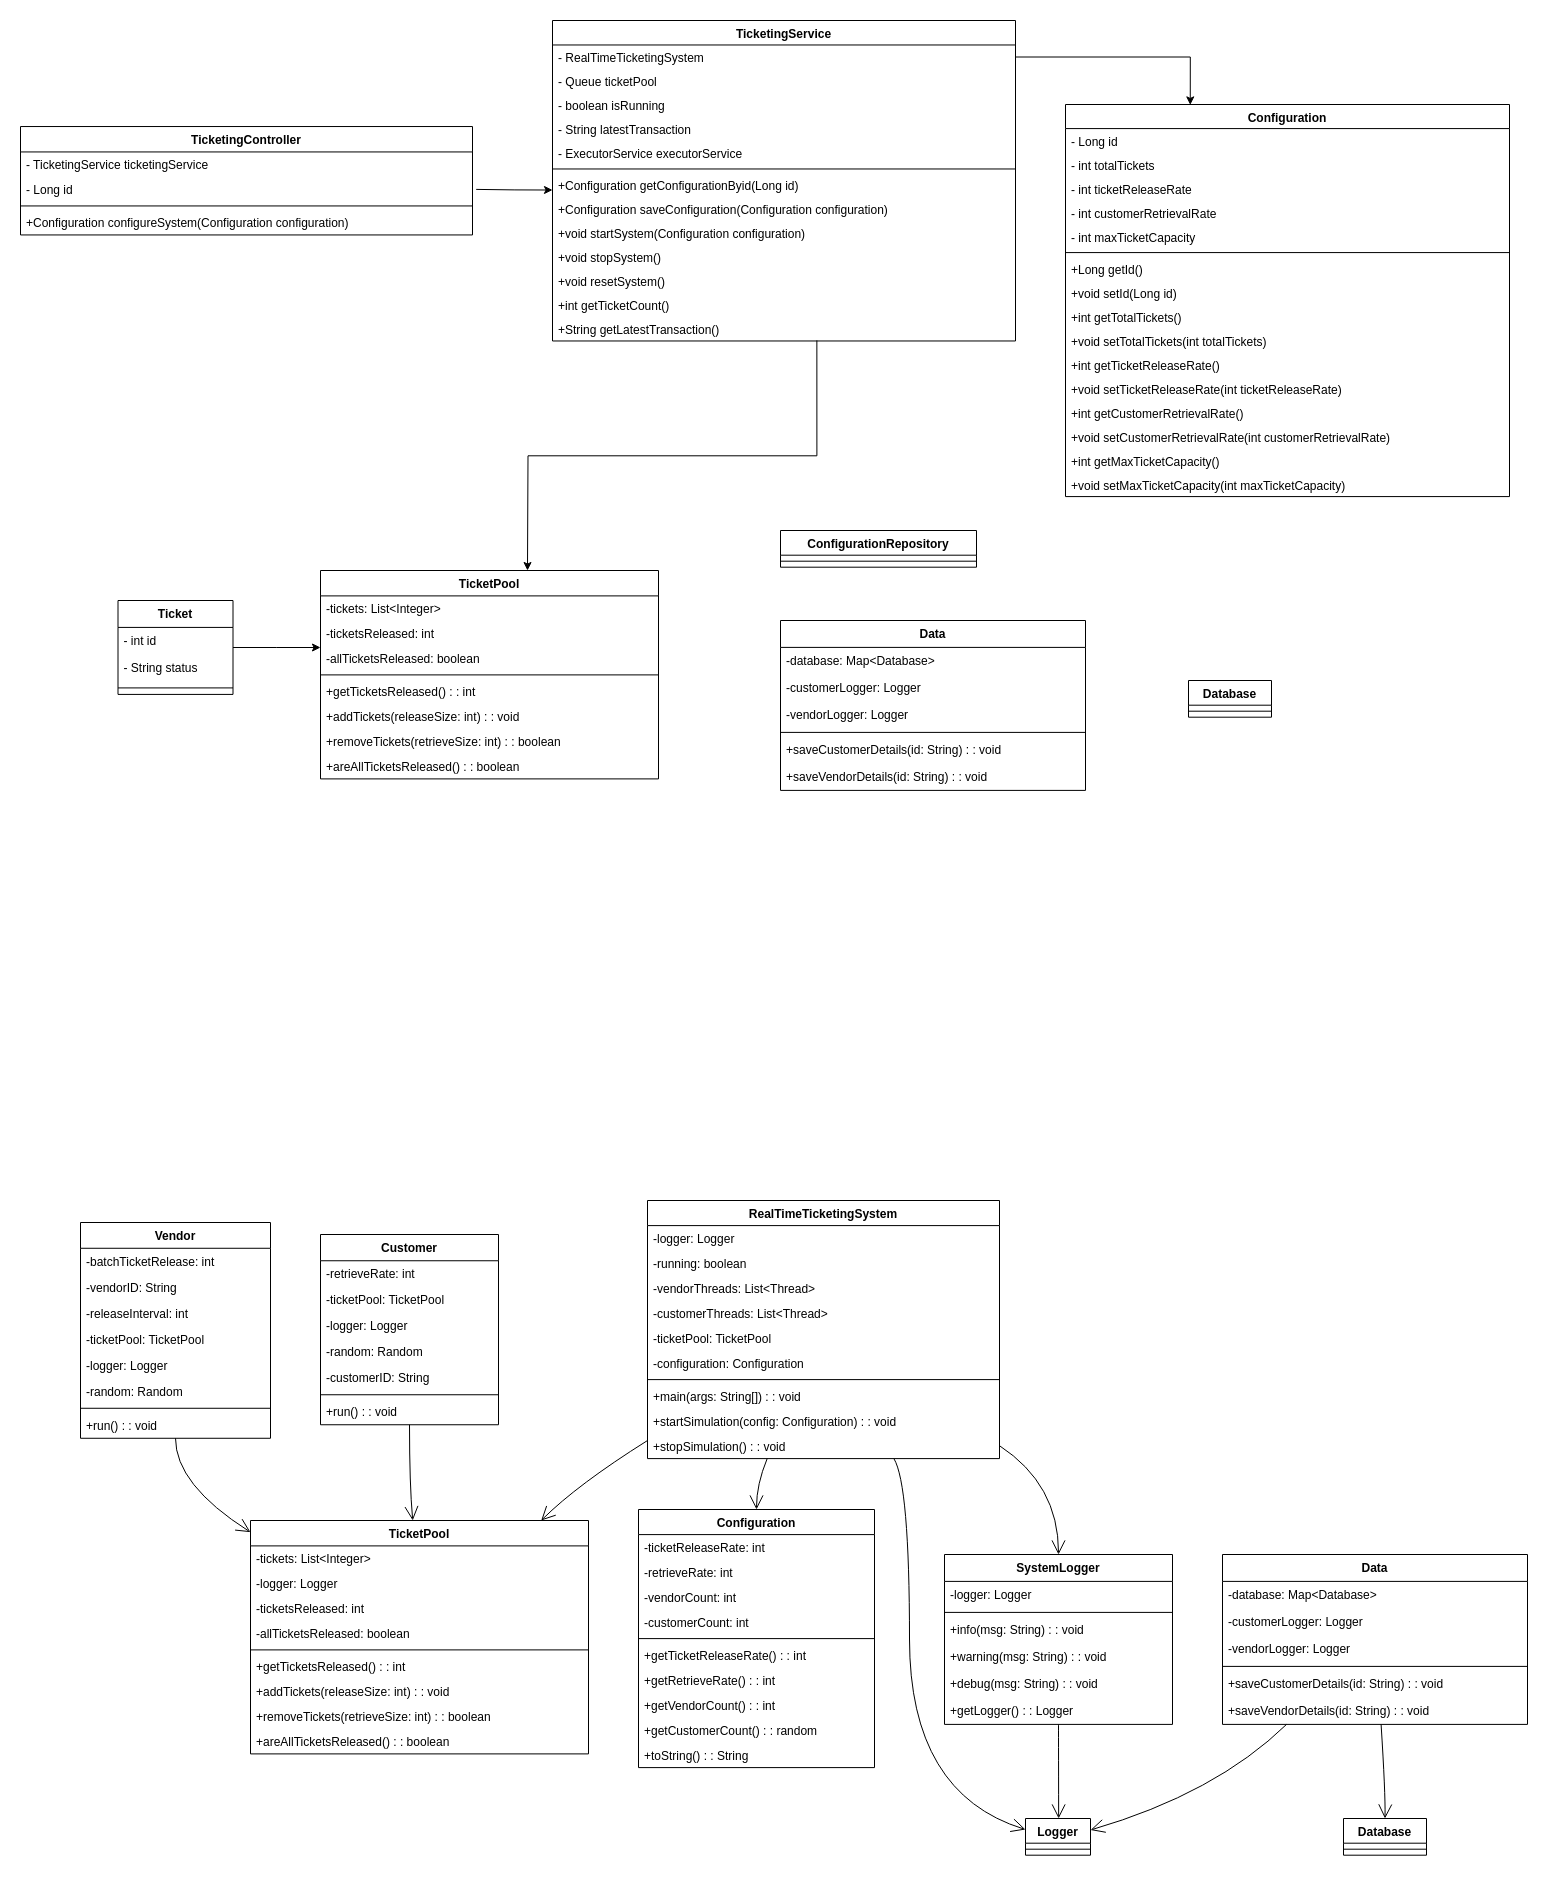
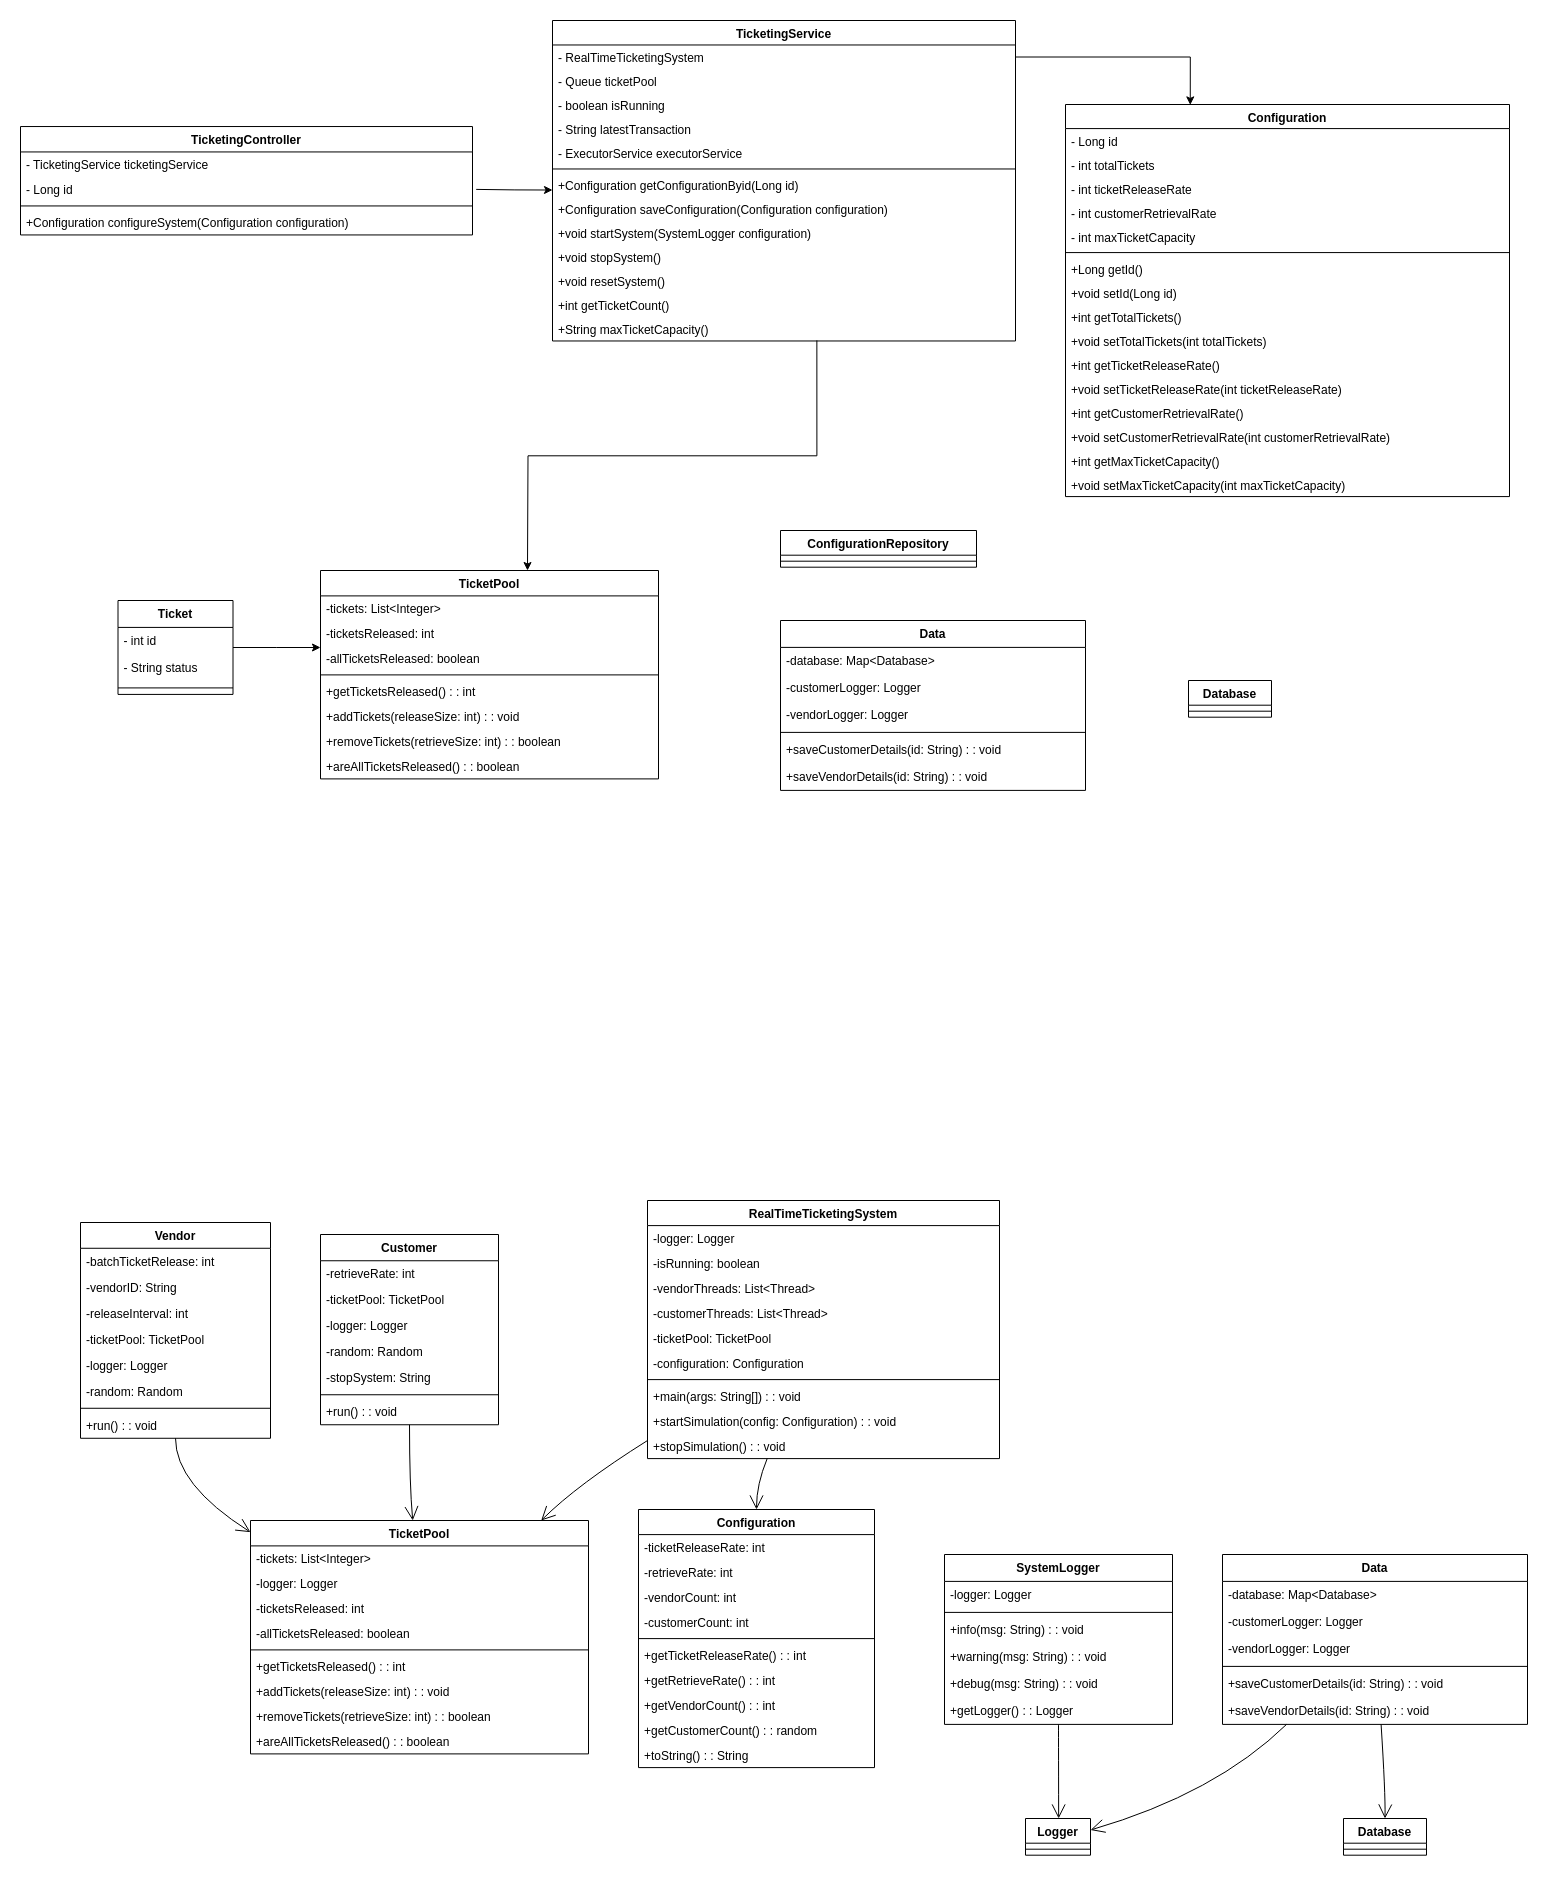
node "+void startSystem(Configuration configuration)": label "+void startSystem(Configuration configuration)" -> "+void startSystem(SystemLogger configuration)"
node "+String getLatestTransaction()": label "+String getLatestTransaction()" -> "+String maxTicketCapacity()"
node "-running: boolean": label "-running: boolean" -> "-isRunning: boolean"
node "-customerID: String": label "-customerID: String" -> "-stopSystem: String"
edge "RealTimeTicketingSystem" -> "SystemLogger": removed
edge "RealTimeTicketingSystem" -> "Logger": removed
